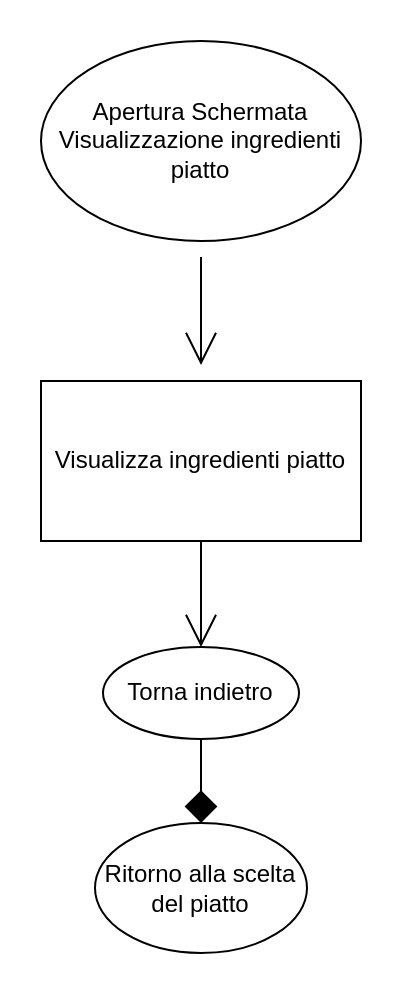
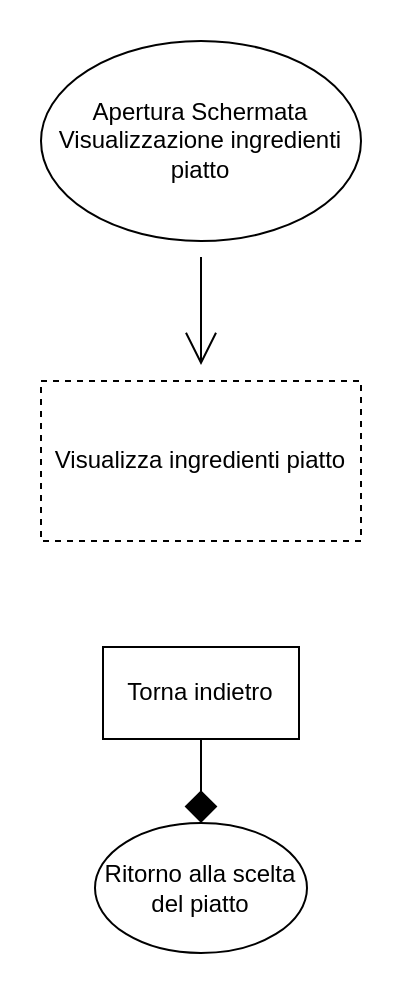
node "Visualizza ingredienti piatto": style solid -> dashed
edge "Visualizza ingredienti piatto" -> "Torna indietro": removed
node "Torna indietro": shape ellipse -> rectangle
